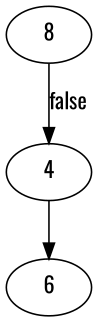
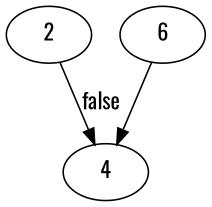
node "8": label "8" -> "2"
edge "4" -> "6": reversed
